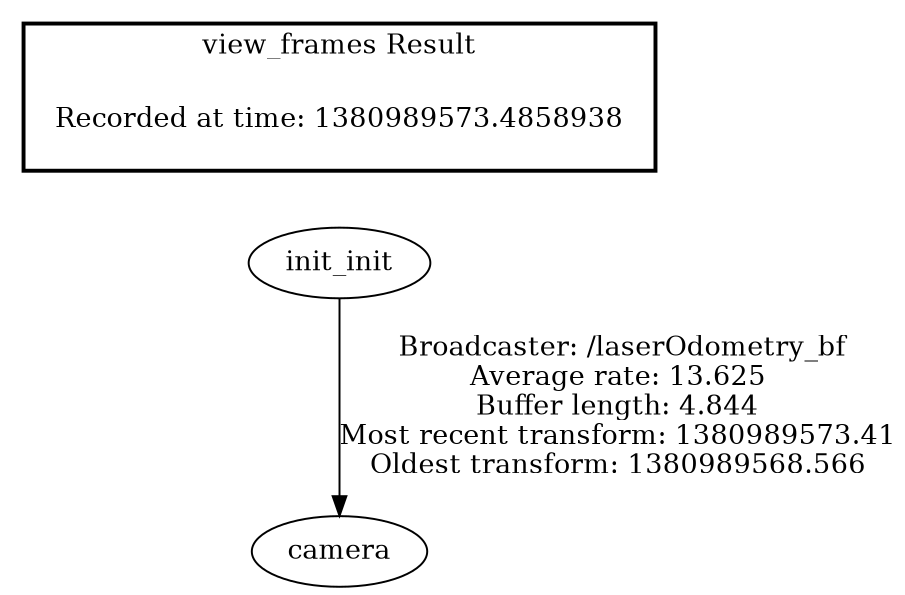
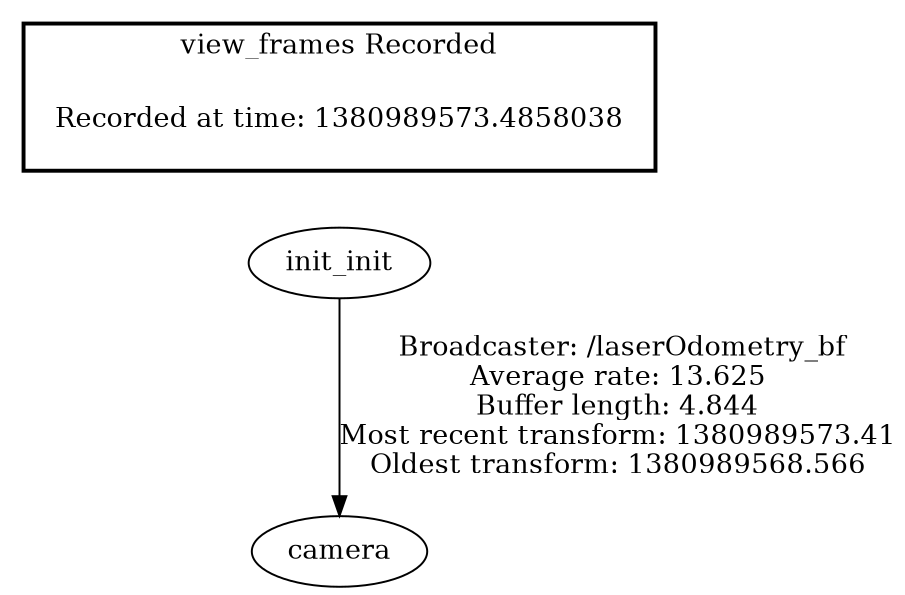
cluster "view_frames Result": label "view_frames Result" -> "view_frames Recorded"
node "Recorded at time: 1380989573.4858938": label "Recorded at time: 1380989573.4858938" -> "Recorded at time: 1380989573.4858038"
